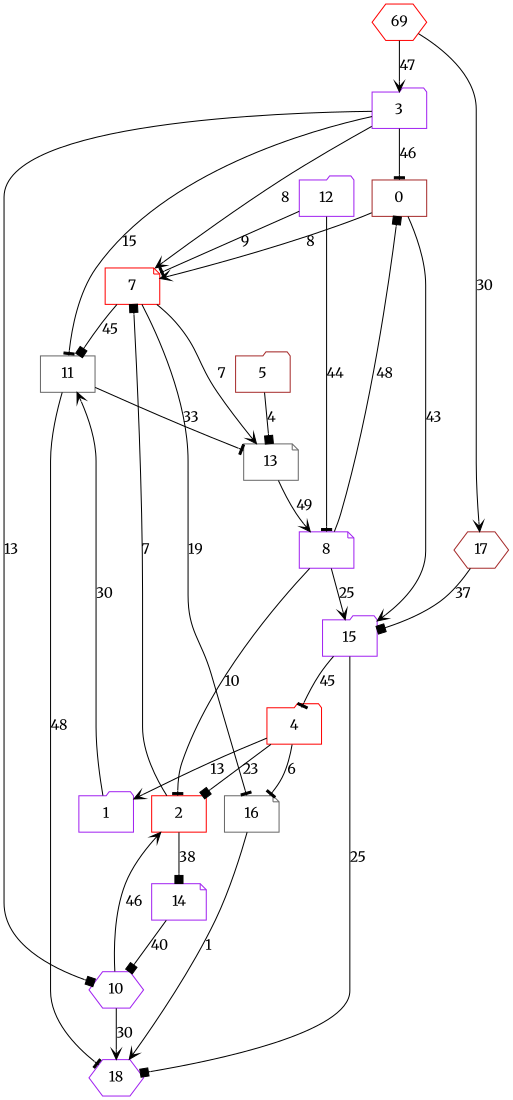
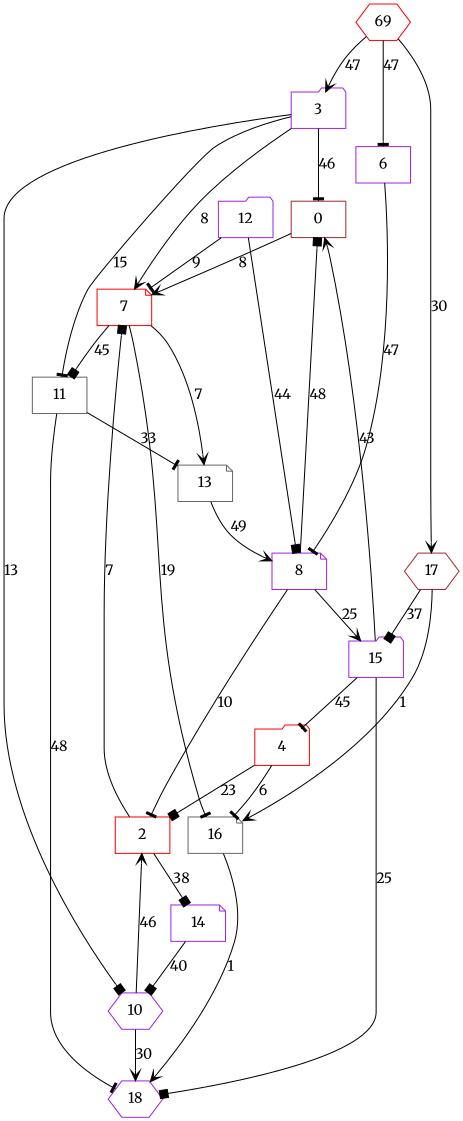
node "6": added
edge "12" -> "8": arrowhead tee -> box
node "5": removed
edge "0" -> "15": reversed
edge "17" -> "16": added, label "1"
node "1": removed
